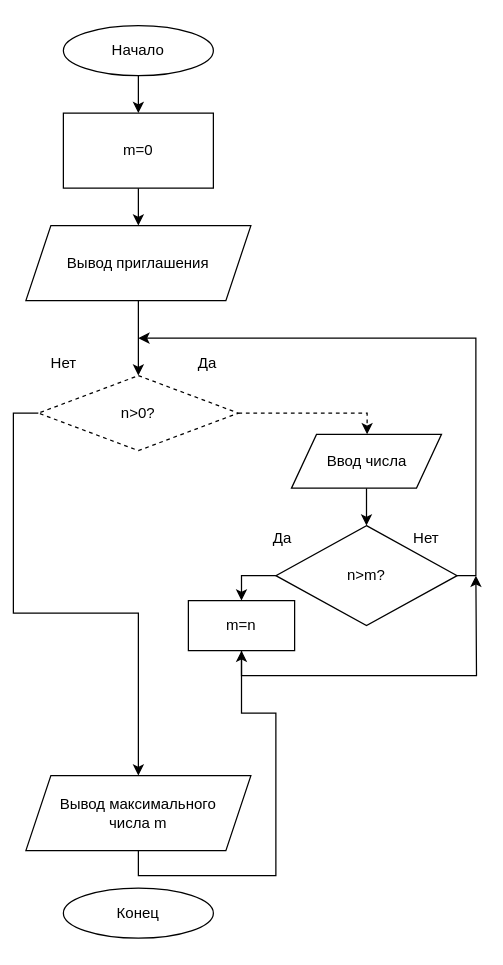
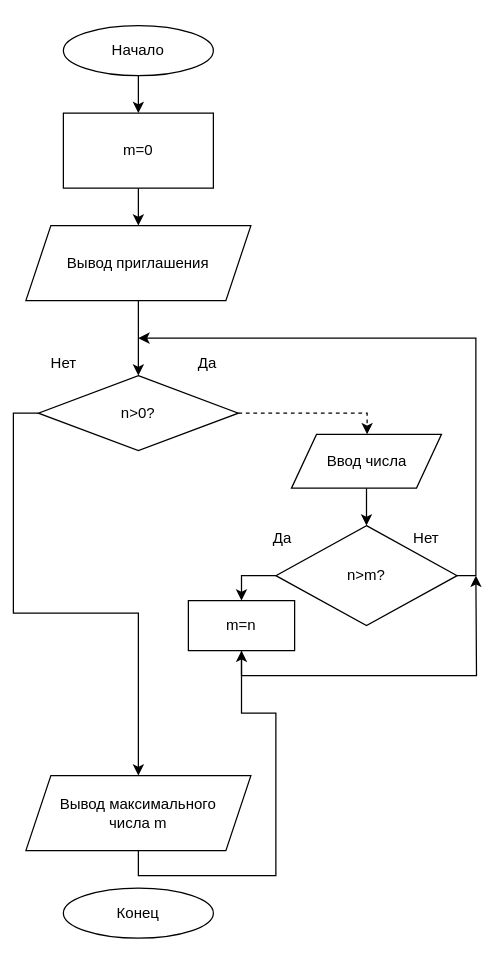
node "n>0?": style dashed -> solid
